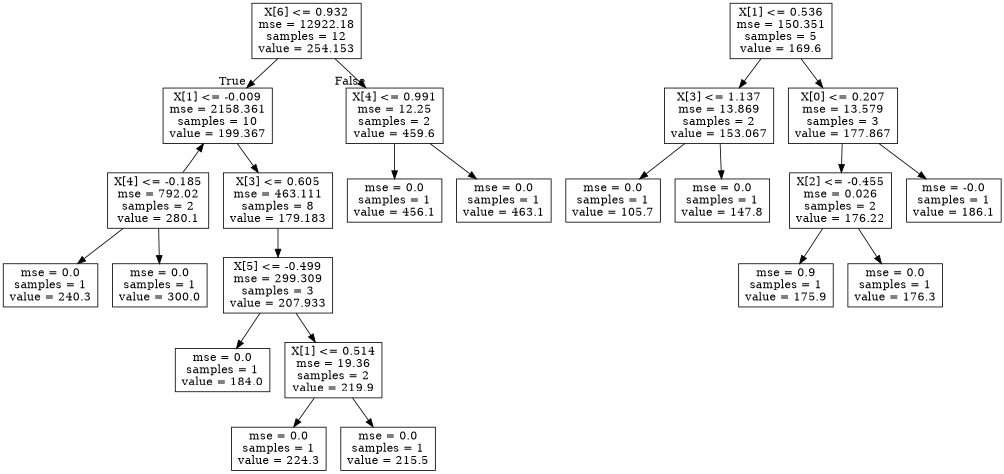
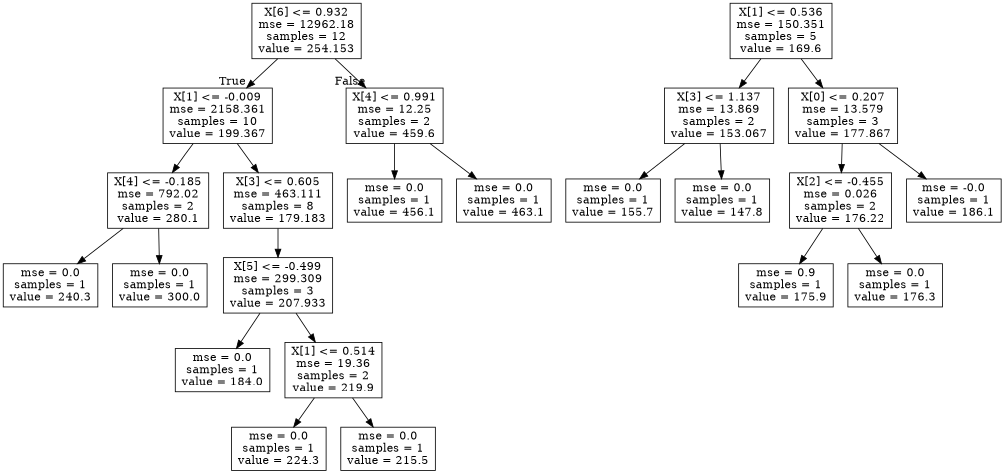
node "X[6] <= 0.932 mse = 12922.18 samples = 12 value = 254.153": label "X[6] <= 0.932 mse = 12922.18 samples = 12 value = 254.153" -> "X[6] <= 0.932 mse = 12962.18 samples = 12 value = 254.153"
edge "X[4] <= -0.185 mse = 792.02 samples = 2 value = 280.1" -> "X[1] <= -0.009 mse = 2158.361 samples = 10 value = 199.367": reversed
node "mse = 0.0 samples = 1 value = 105.7": label "mse = 0.0 samples = 1 value = 105.7" -> "mse = 0.0 samples = 1 value = 155.7"
